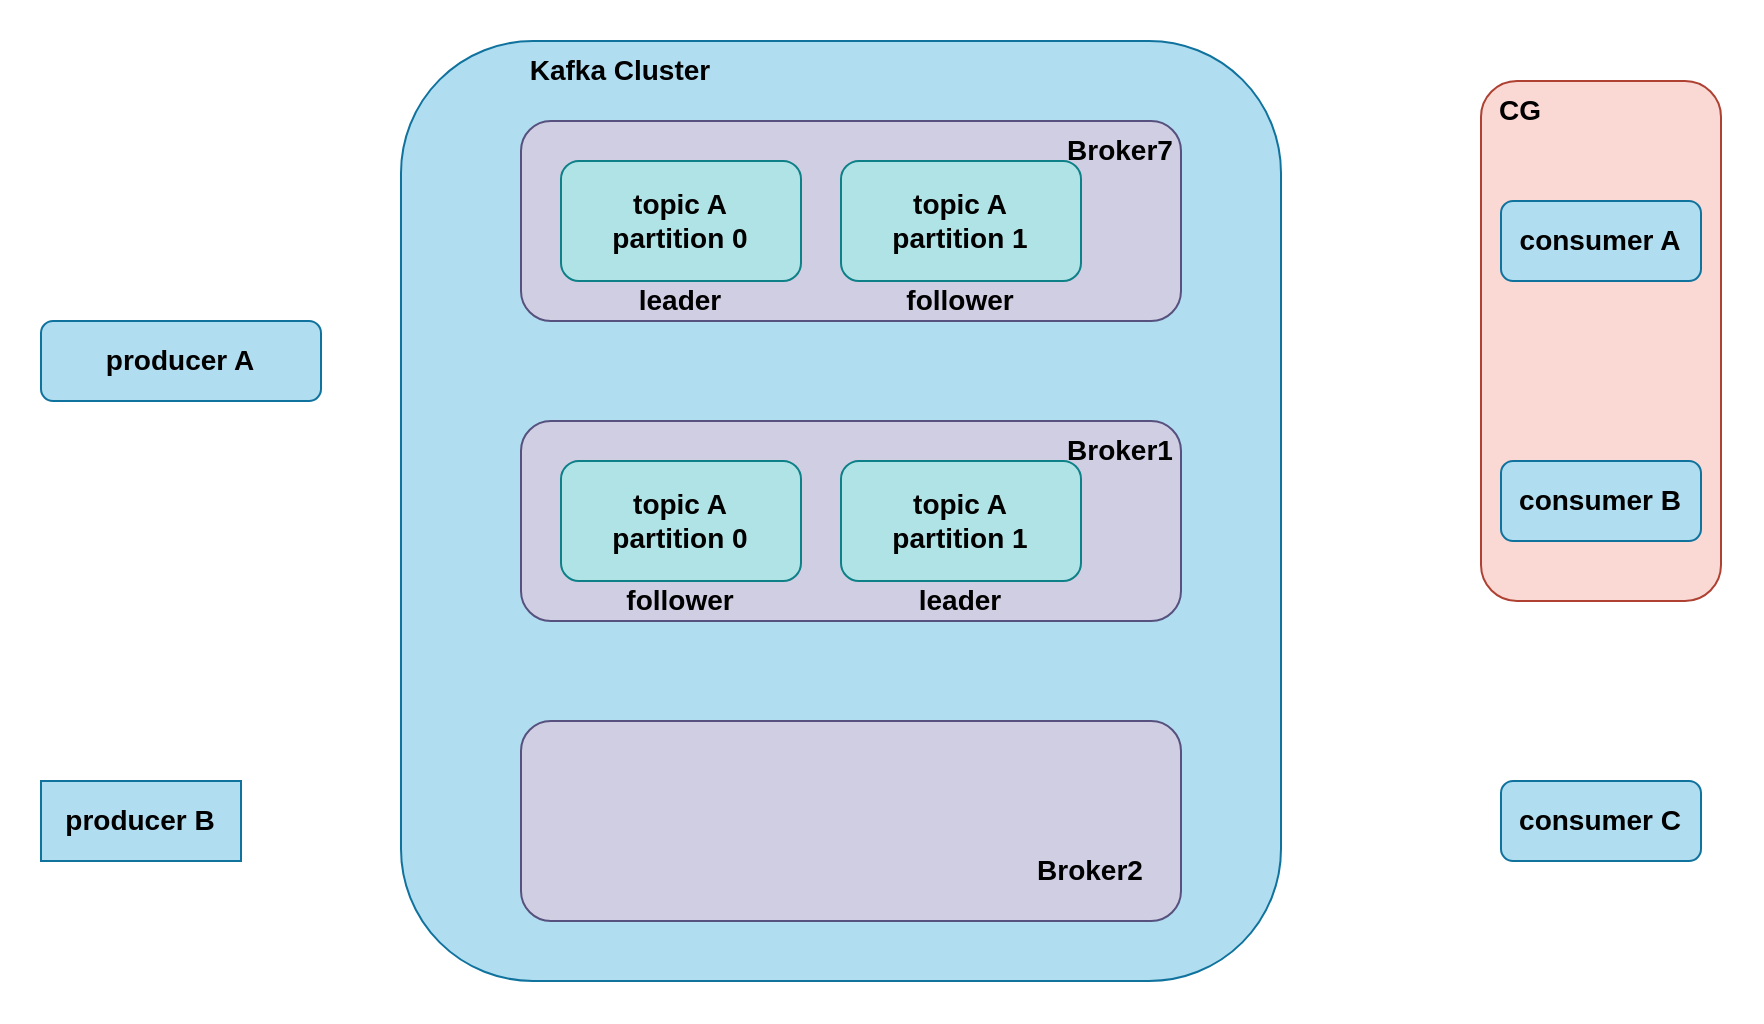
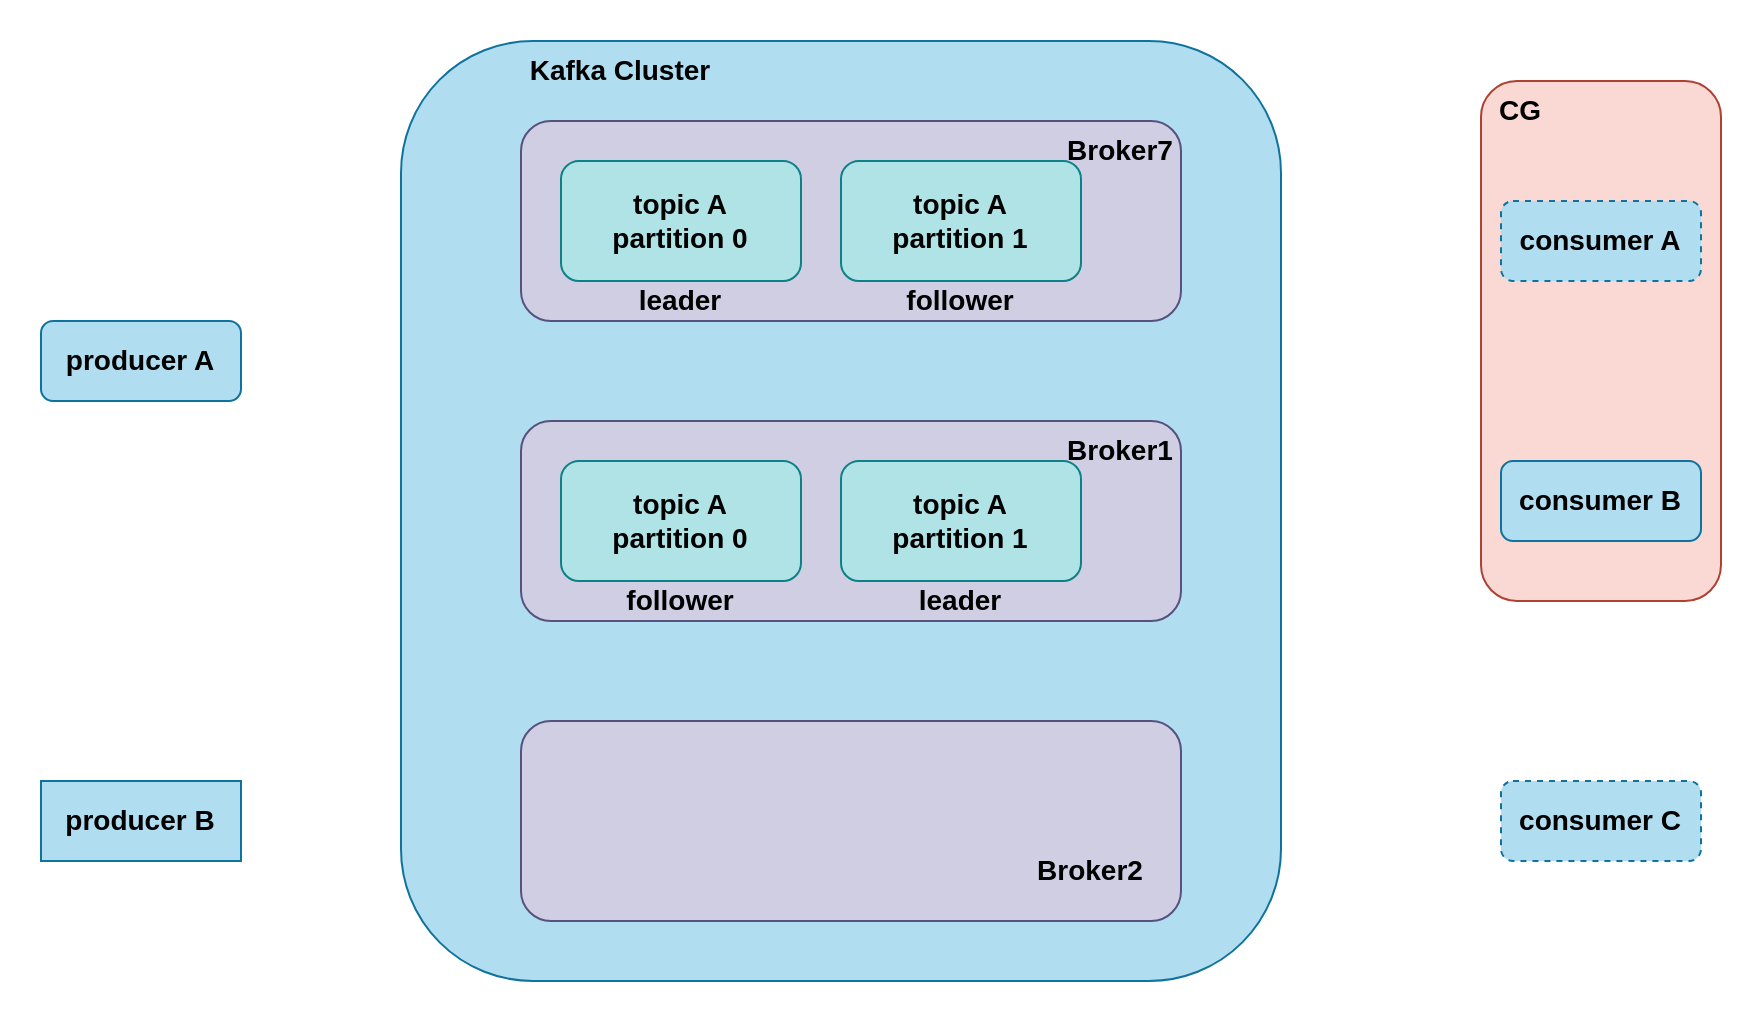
node "consumer A": style solid -> dashed
node "producer A": size 280x80 -> 200x80
node "consumer C": style solid -> dashed
